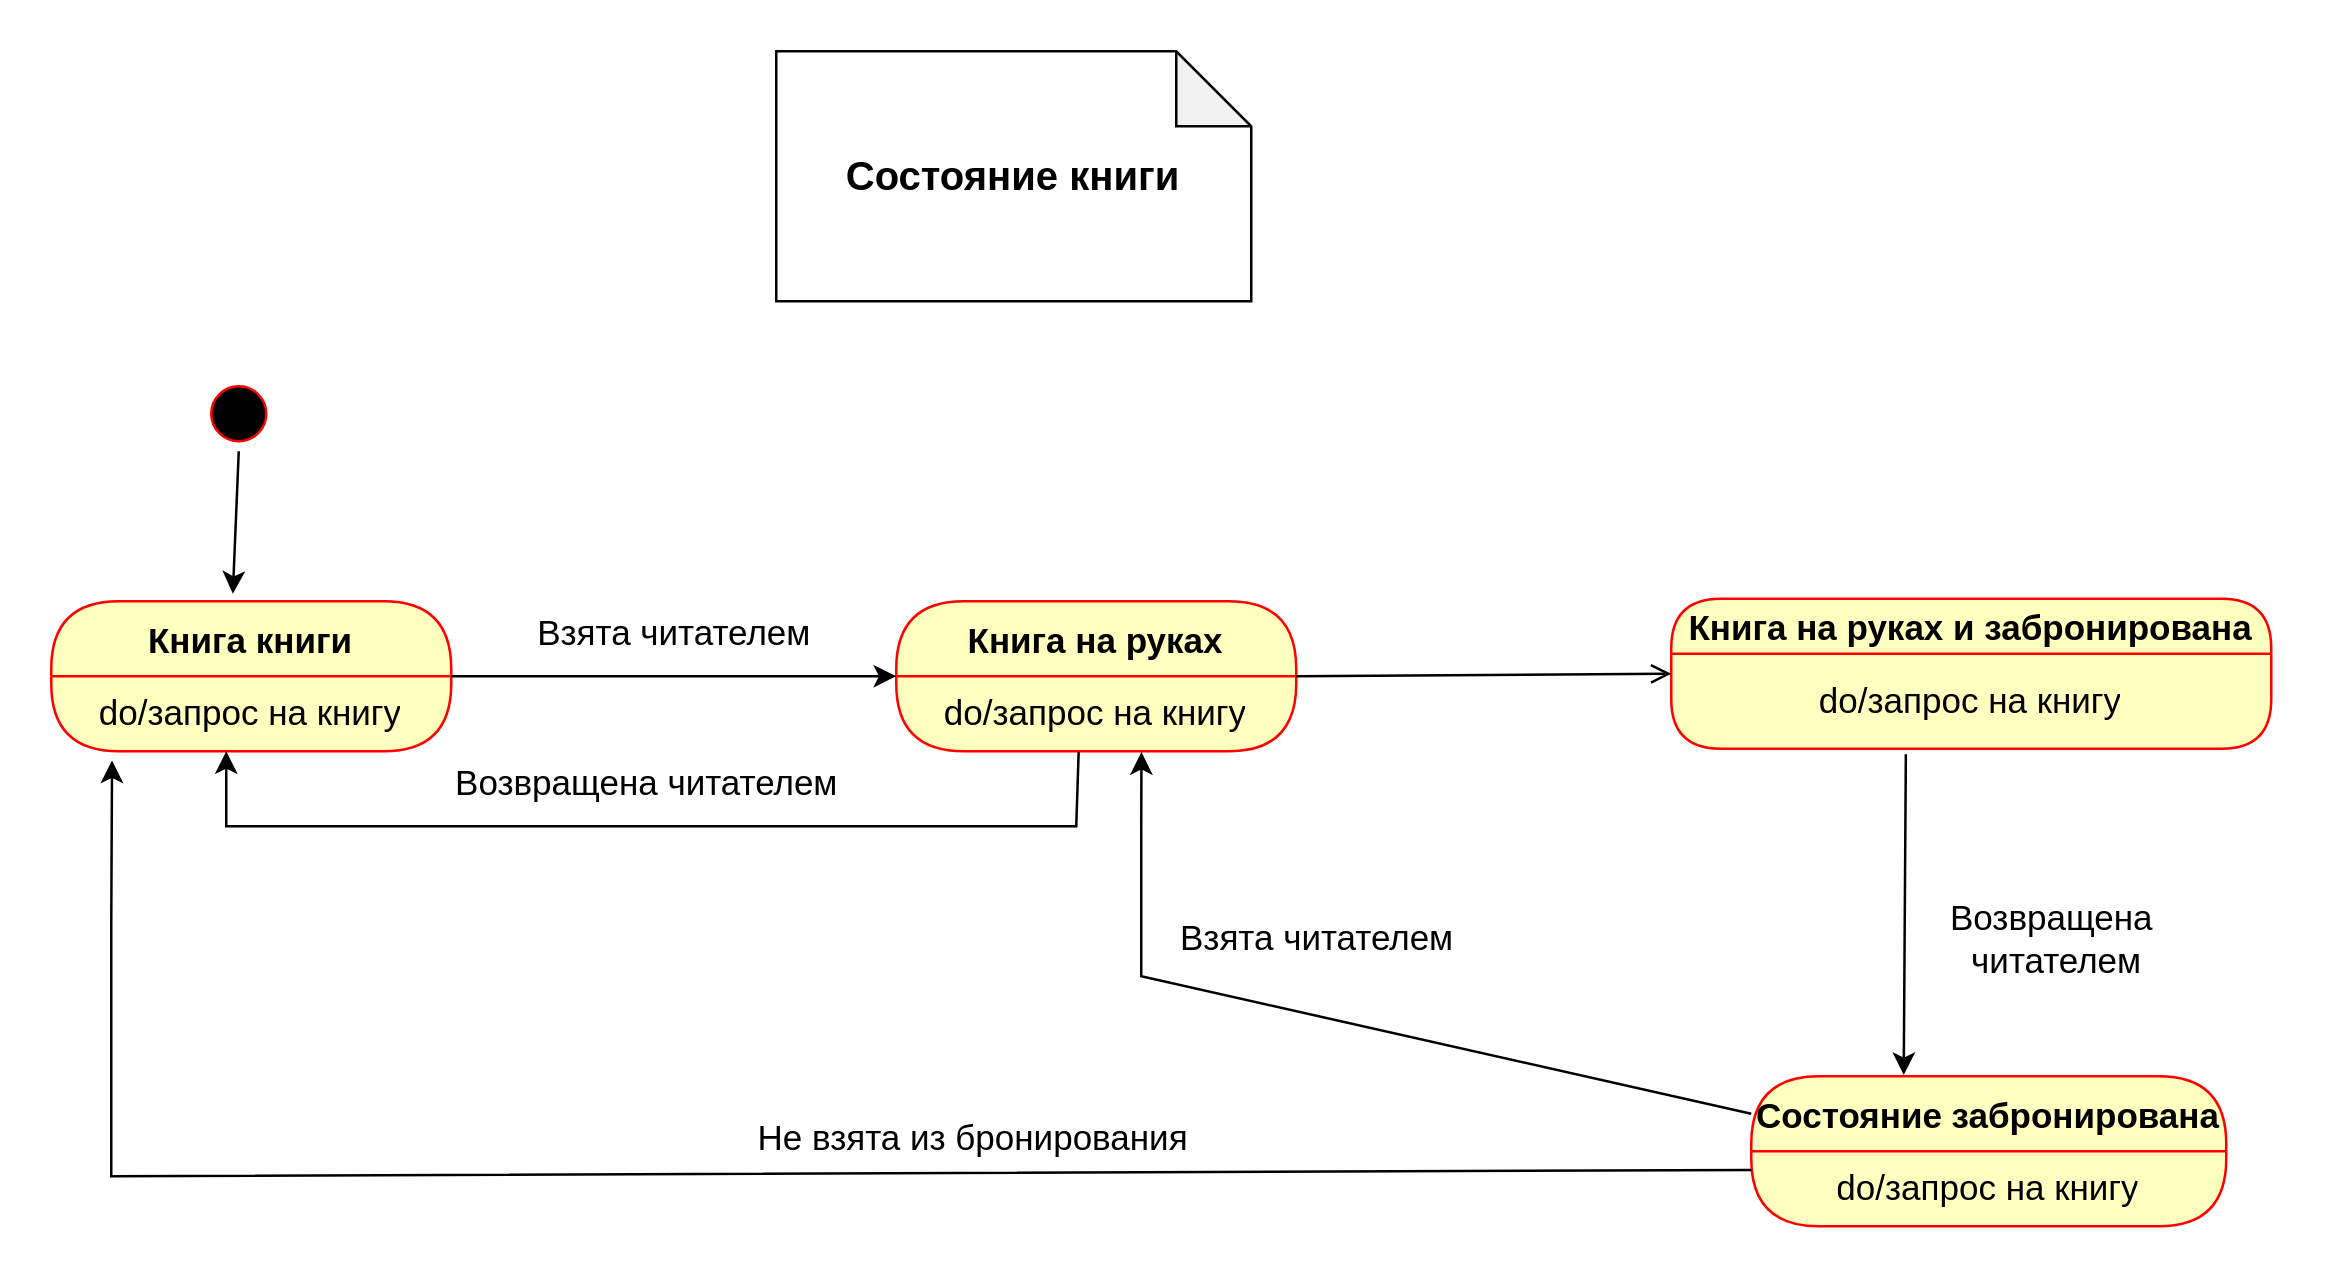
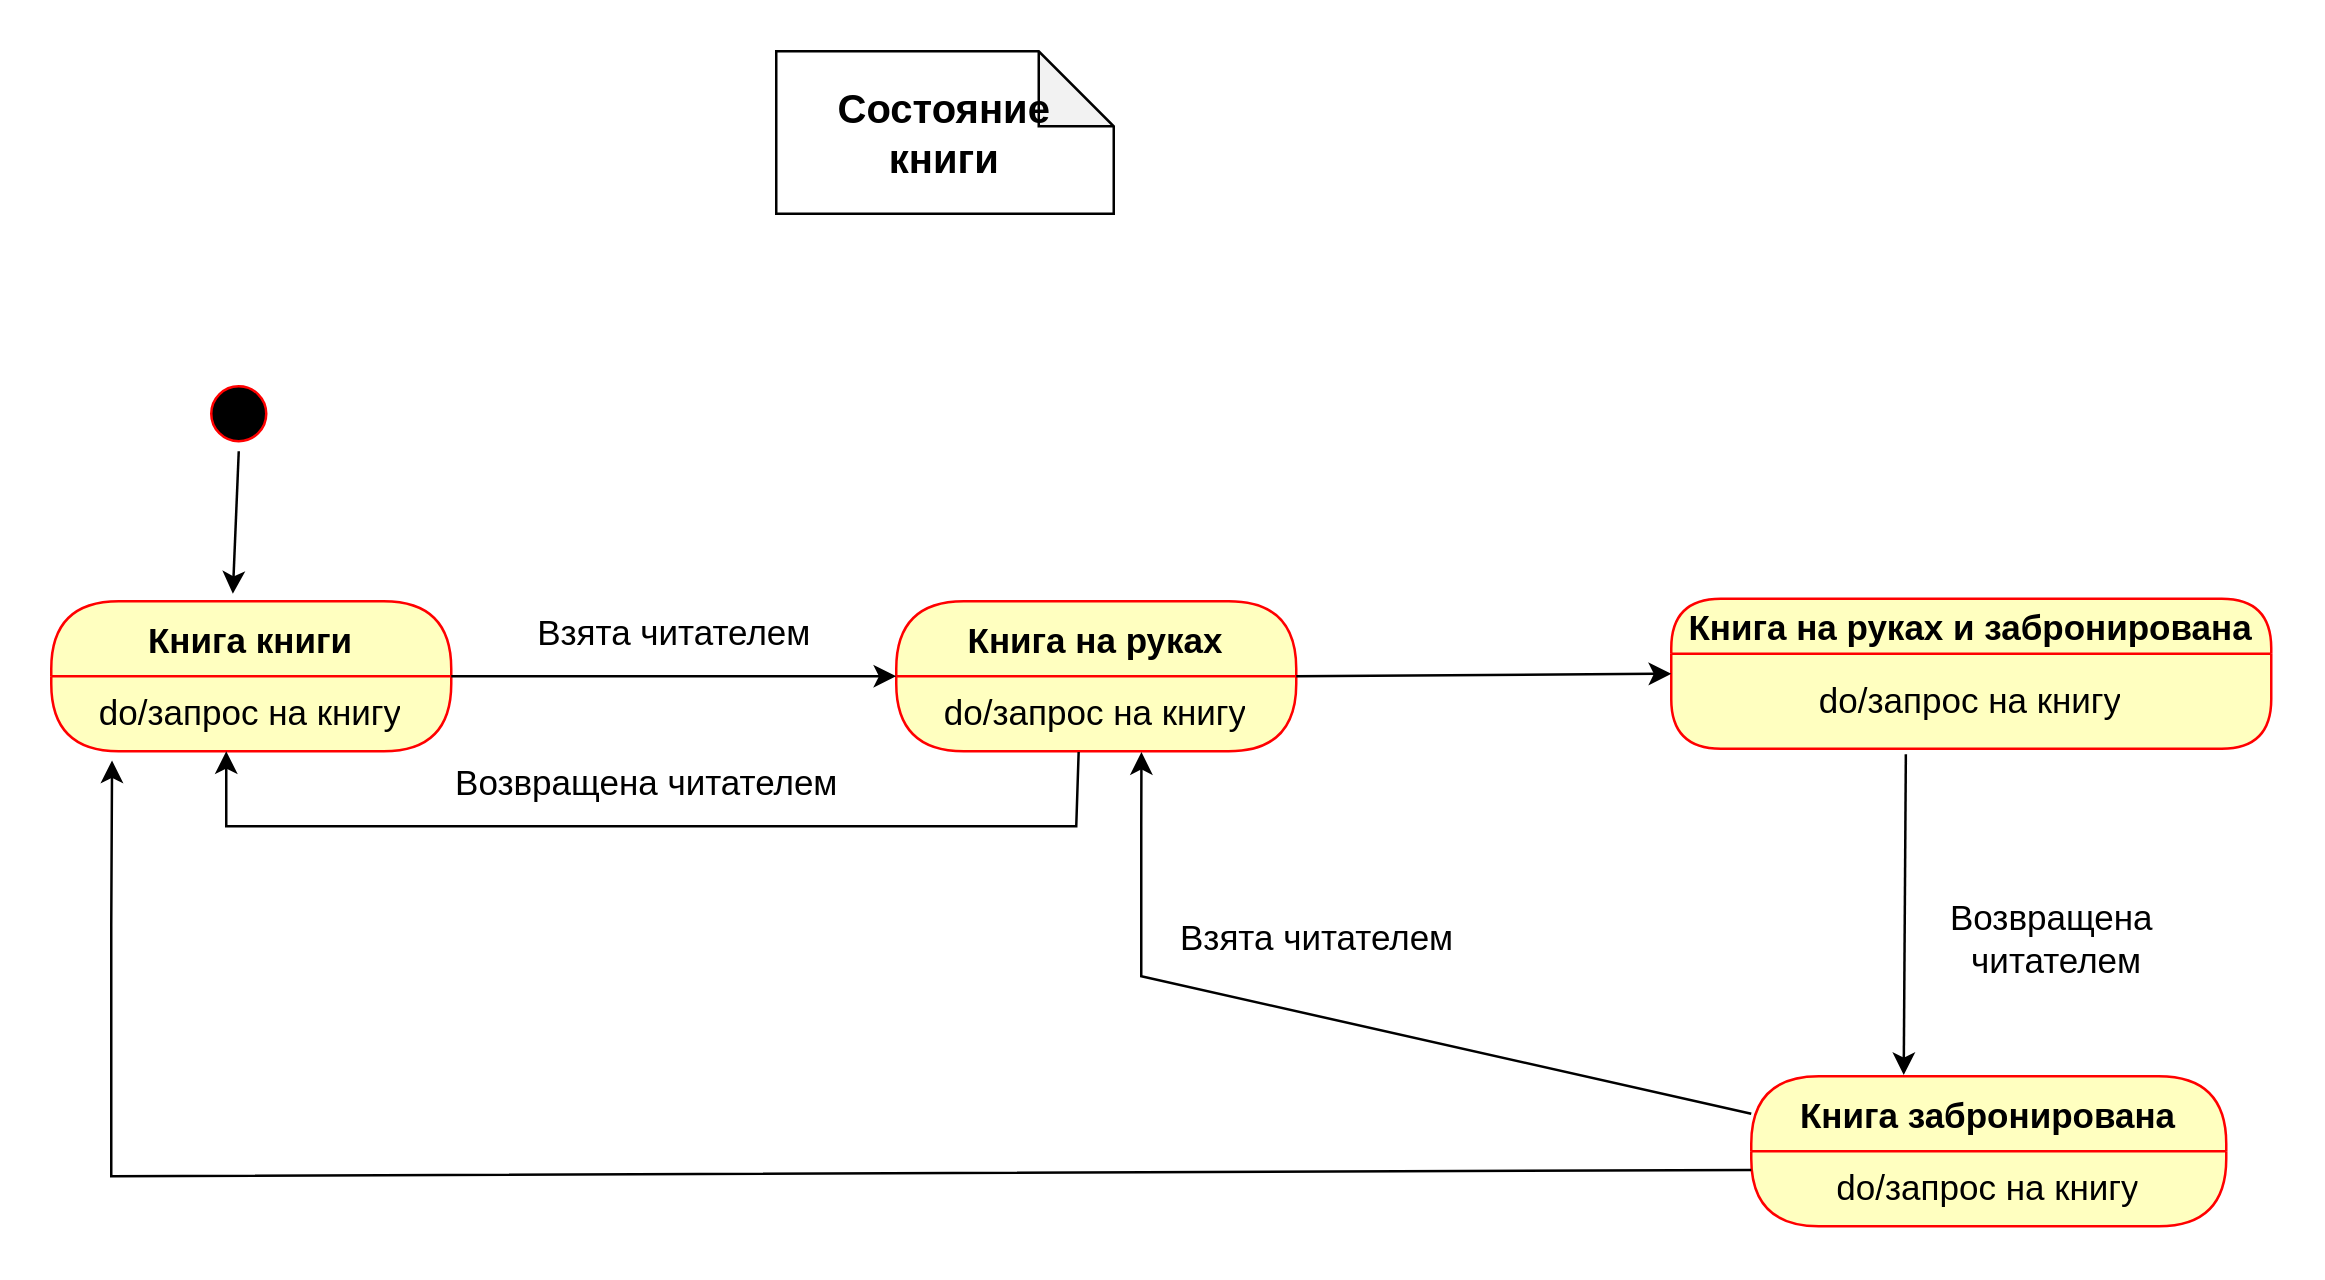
node "Состояние книги": size 475x250 -> 338x163
edge "Книга на руках" -> "Книга на руках и забронирована": arrowhead open -> classic
node "Состояние забронирована": label "Состояние забронирована" -> "Книга забронирована"
node "Не взята из бронирования": removed
